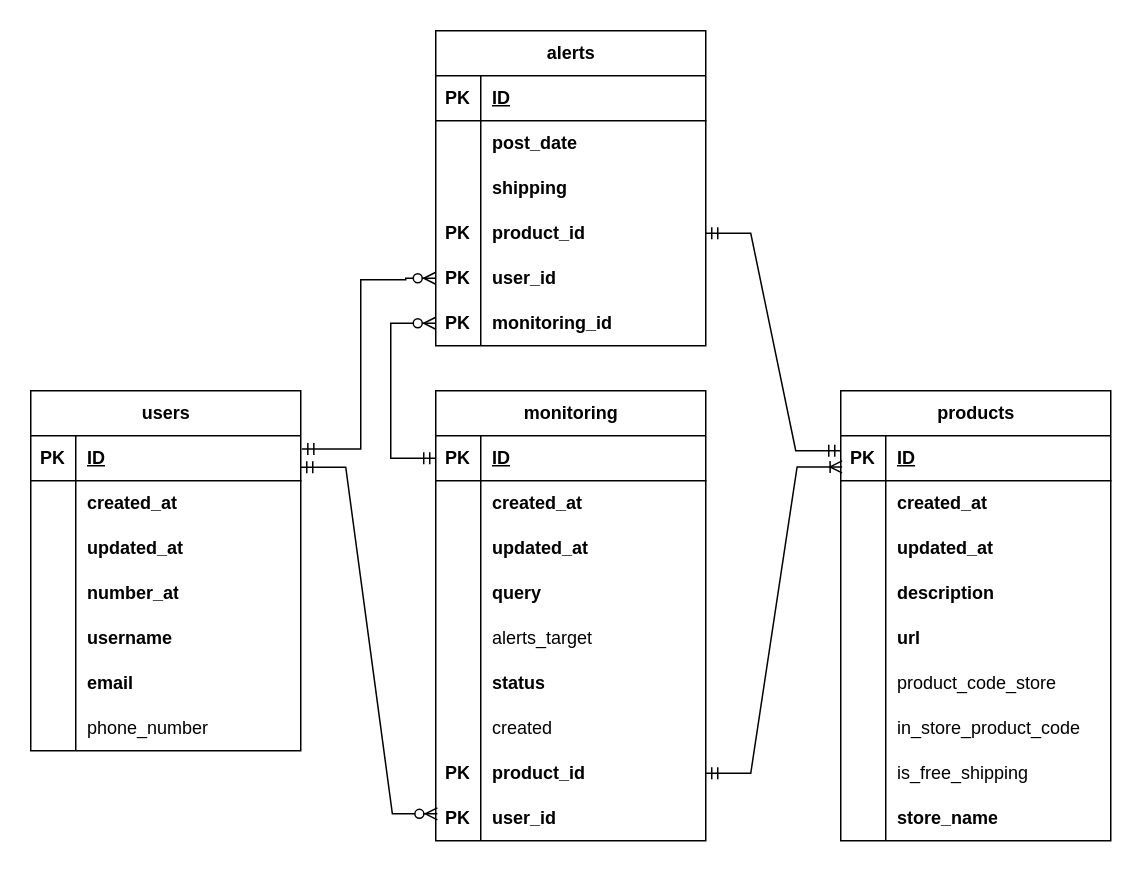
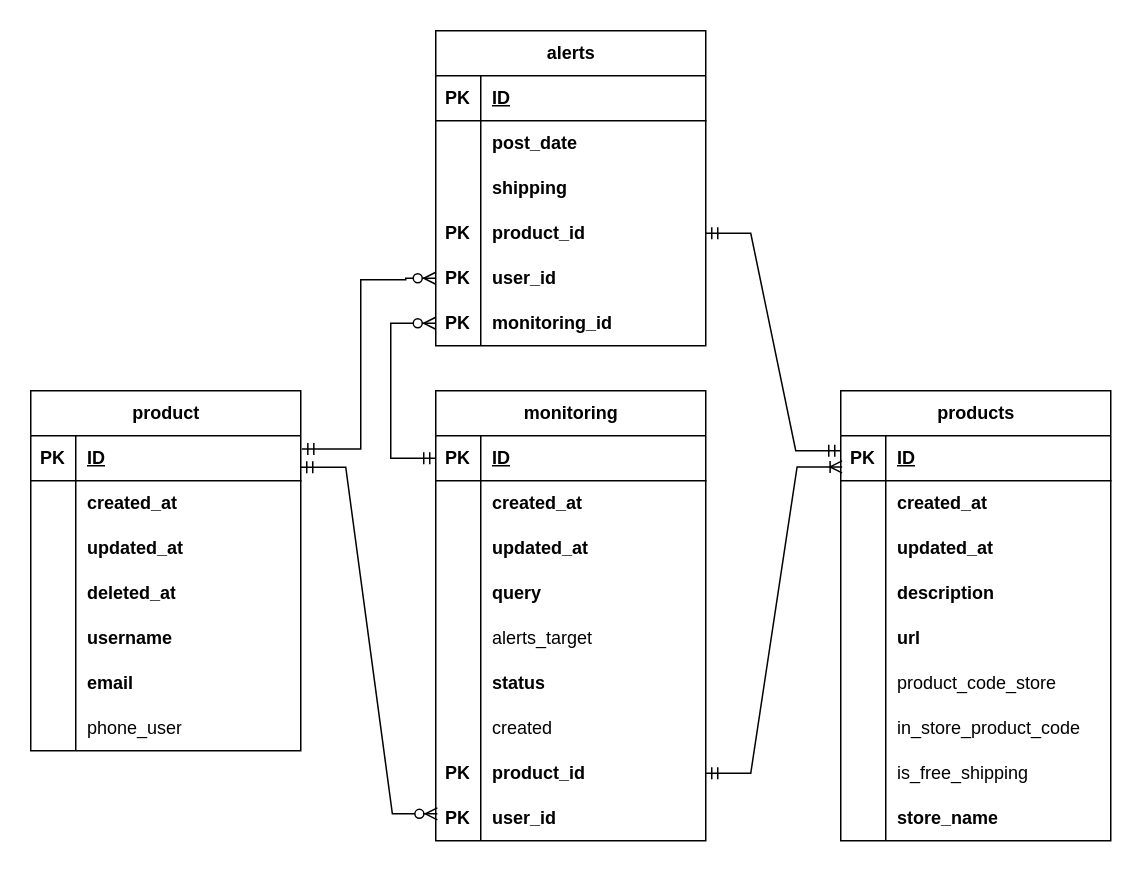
node "users": label "users" -> "product"
node "number_at": label "number_at" -> "deleted_at"
node "phone_number": label "phone_number" -> "phone_user"
